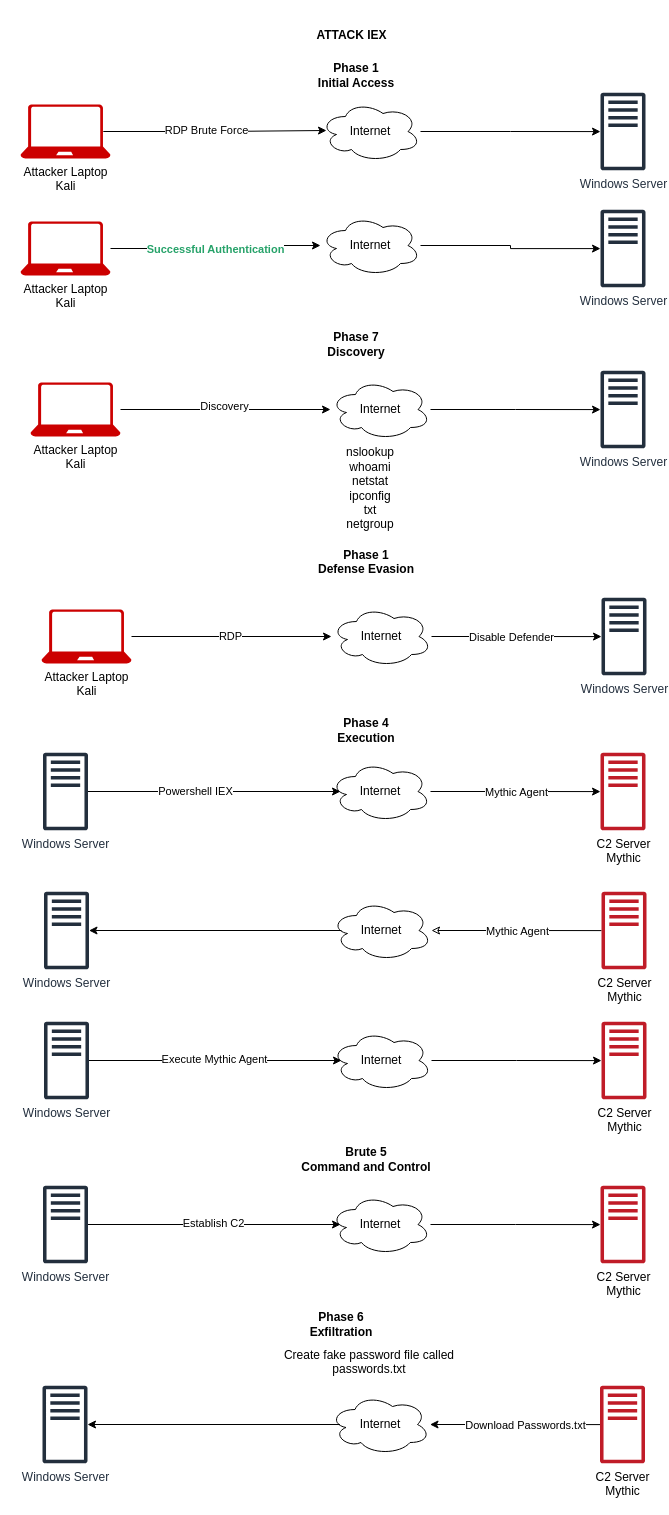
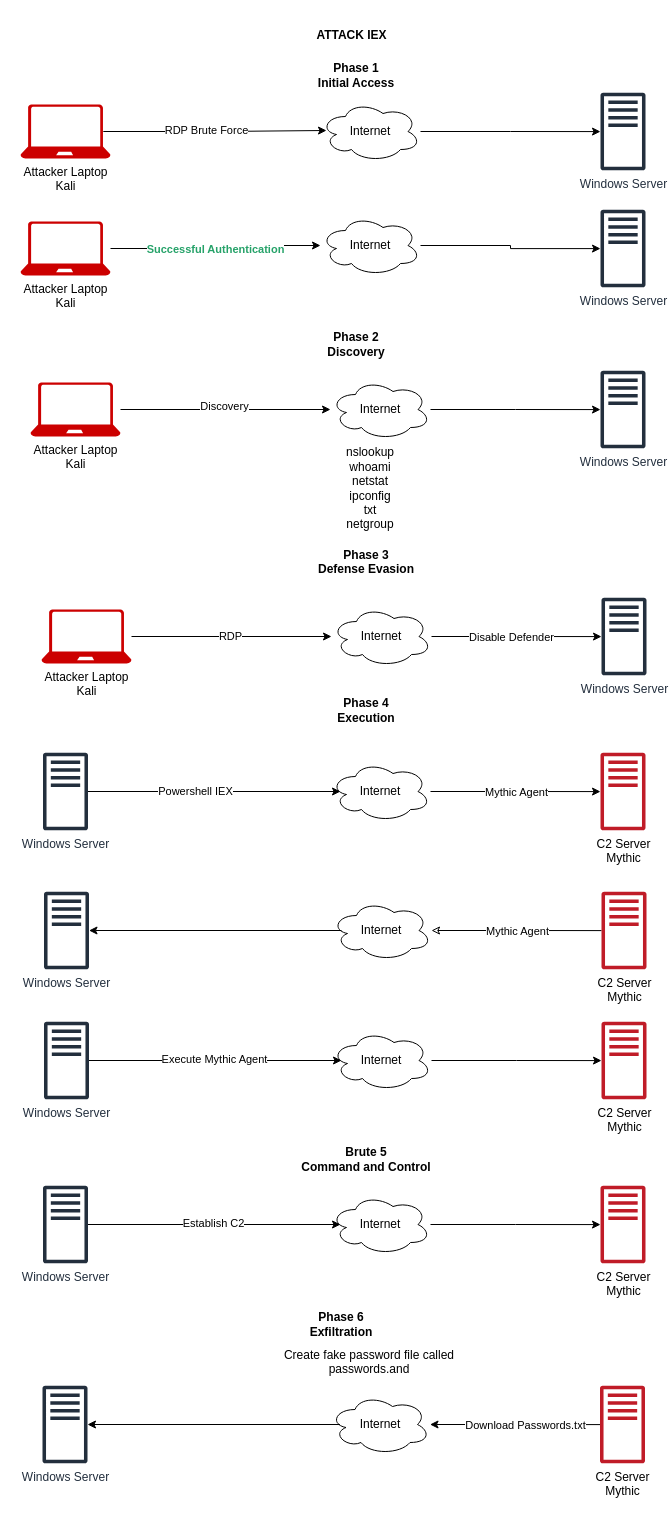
node "Phase 7 Discovery": label "Phase 7 Discovery" -> "Phase 2 Discovery"
node "Phase 1 Defense Evasion": label "Phase 1 Defense Evasion" -> "Phase 3 Defense Evasion"
node "Phase 4 Execution": moved (367, 731) -> (367, 711)
node "Create fake password file called passwords.txt": label "Create fake password file called passwords.txt" -> "Create fake password file called passwords.and"
